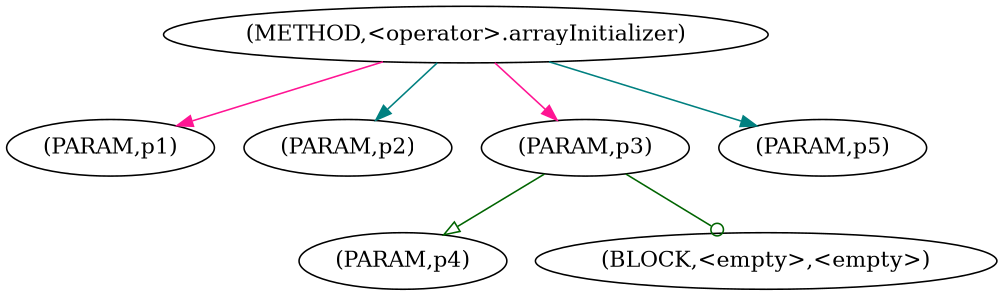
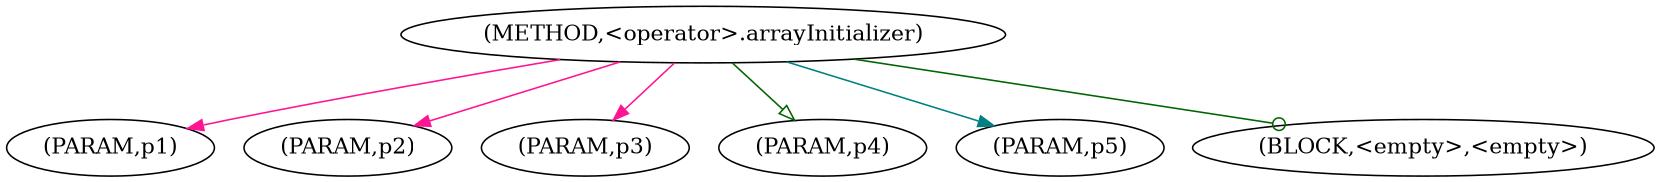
edge "(METHOD,<operator>.arrayInitializer)" -> "(PARAM,p2)": color teal -> deeppink
edge "(PARAM,p3)" -> "(PARAM,p4)": now "(METHOD,<operator>.arrayInitializer)" -> "(PARAM,p4)"
edge "(PARAM,p3)" -> "(BLOCK,<empty>,<empty>)": now "(METHOD,<operator>.arrayInitializer)" -> "(BLOCK,<empty>,<empty>)"
